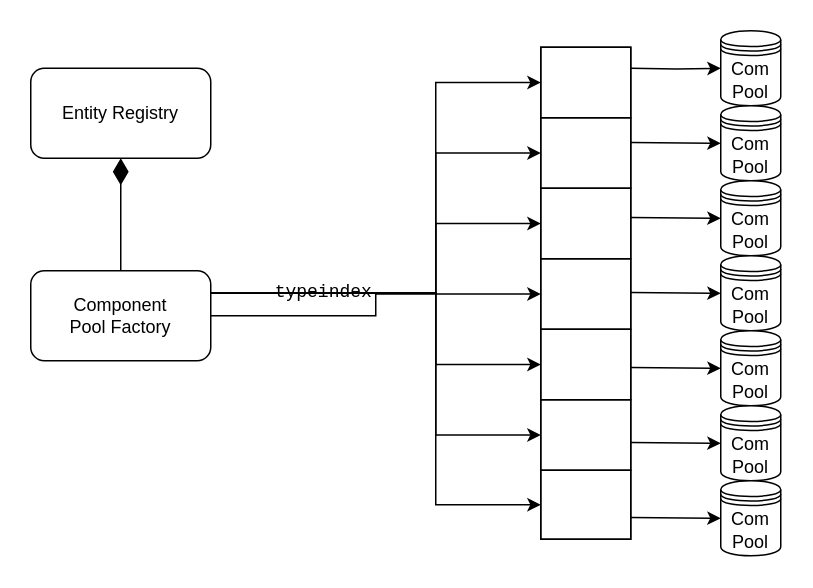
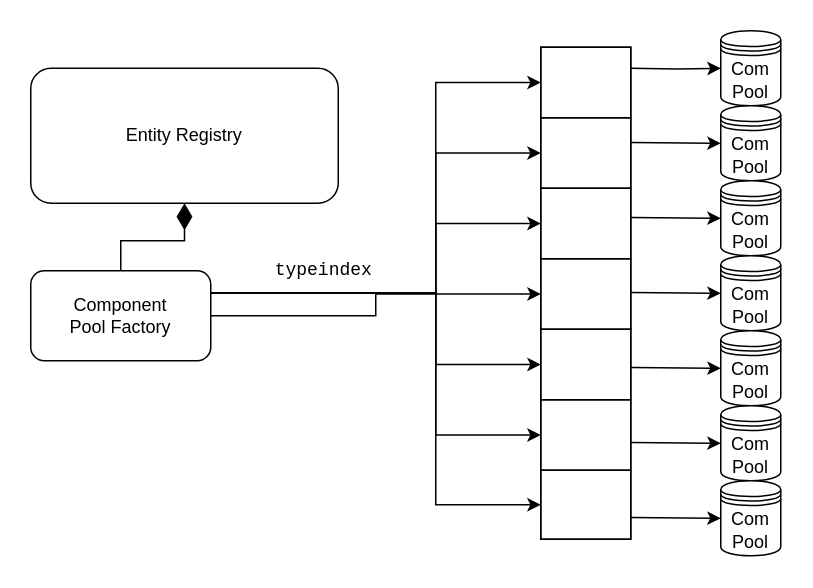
node "Entity Registry": size 180x90 -> 308x135
node "typeindex": moved (323, 293) -> (323, 271)
